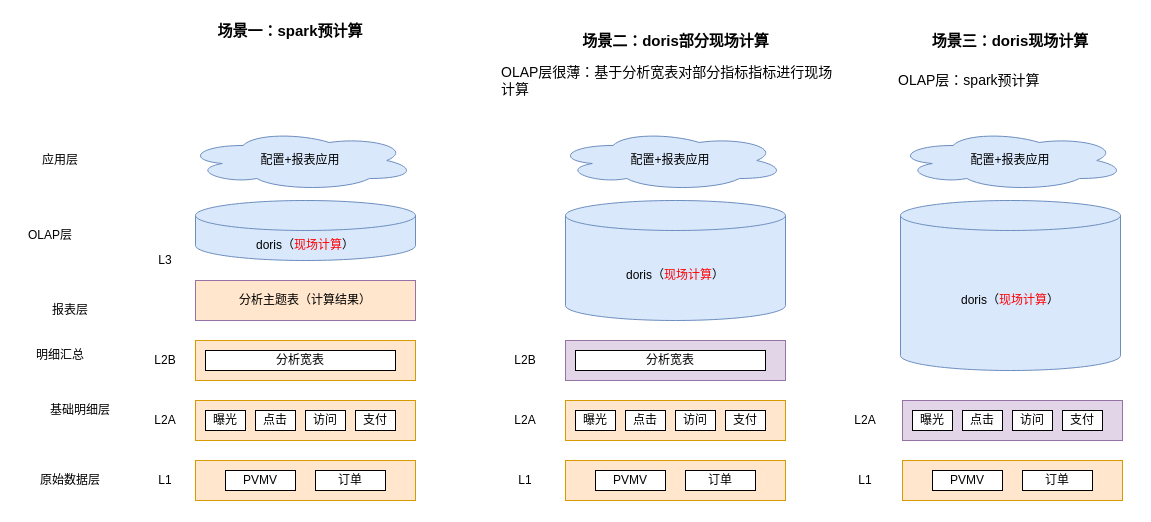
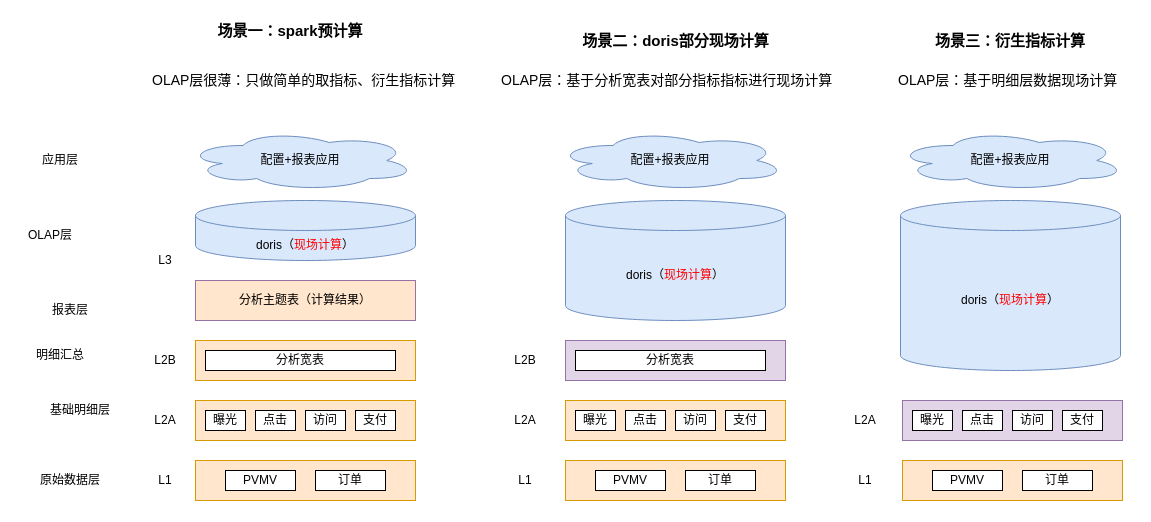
node "场景三：doris现场计算": label "场景三：doris现场计算" -> "场景三：衍生指标计算"
node "OLAP层很薄：只做简单的取指标、衍生指标计算": added
node "OLAP层很薄：基于分析宽表对部分指标指标进行现场计算": label "OLAP层很薄：基于分析宽表对部分指标指标进行现场计算" -> "OLAP层：基于分析宽表对部分指标指标进行现场计算"
node "OLAP层：spark预计算": label "OLAP层：spark预计算" -> "OLAP层：基于明细层数据现场计算"
